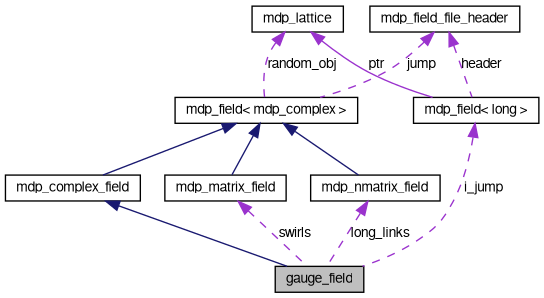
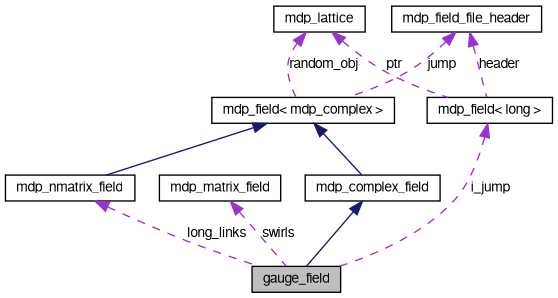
edge "mdp_field< long >" -> "mdp_lattice": style solid -> dashed
edge "mdp_matrix_field" -> "mdp_field< mdp_complex >": removed
